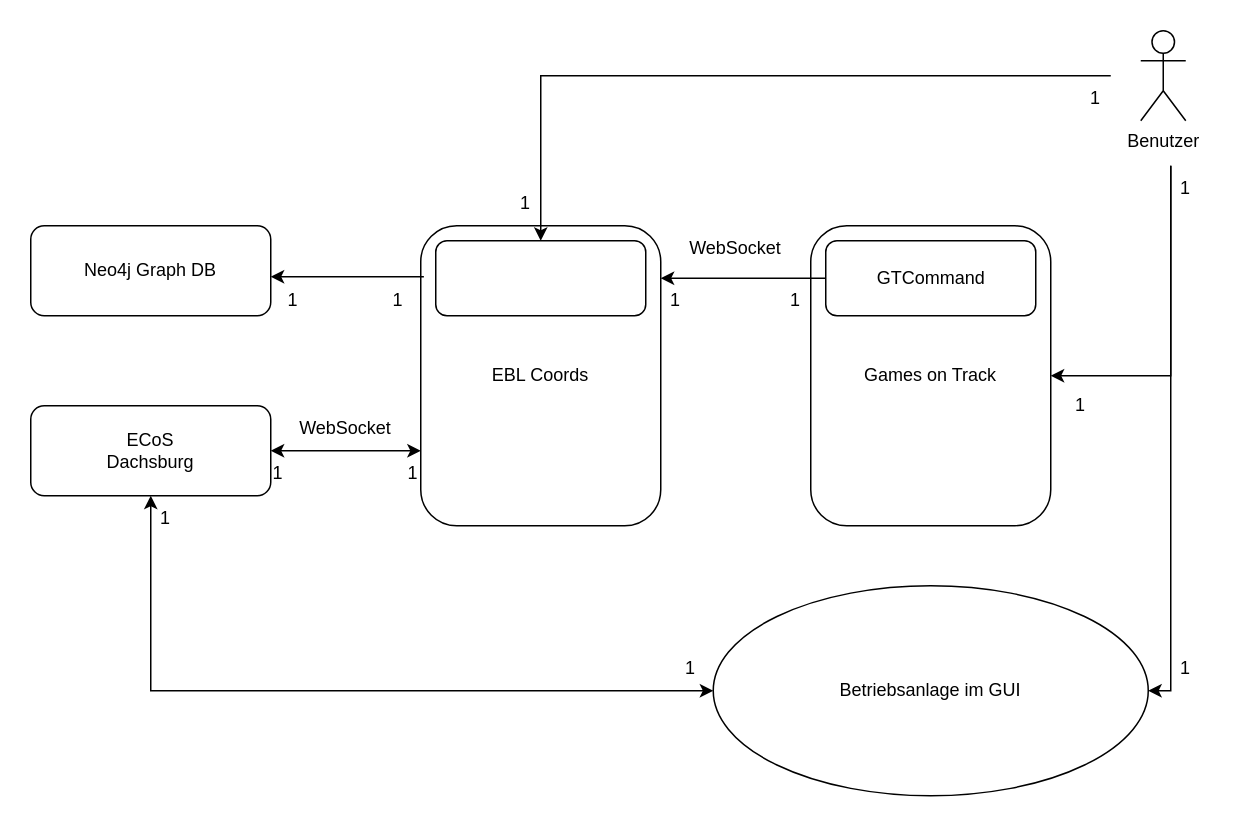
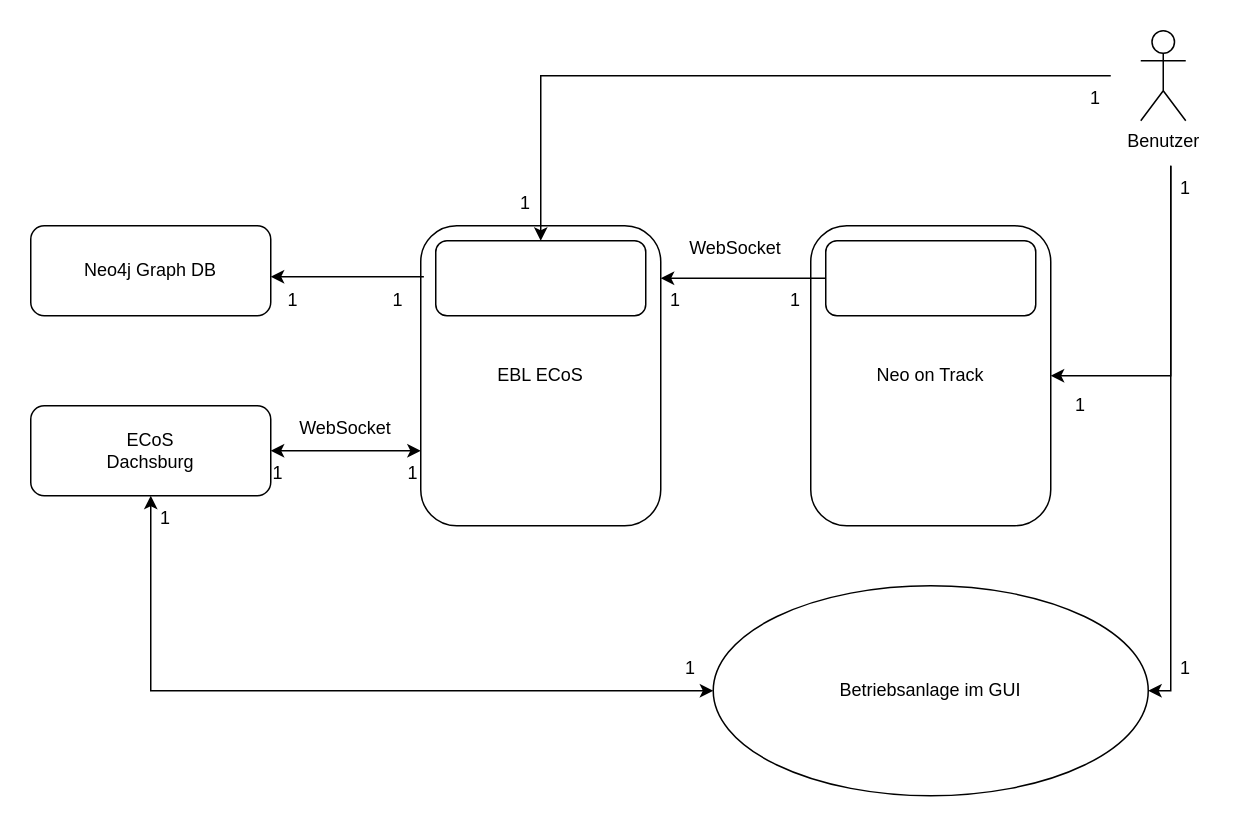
node "GTCommand": removed
node "EBL Coords": label "EBL Coords" -> "EBL ECoS"
node "Games on Track": label "Games on Track" -> "Neo on Track"
